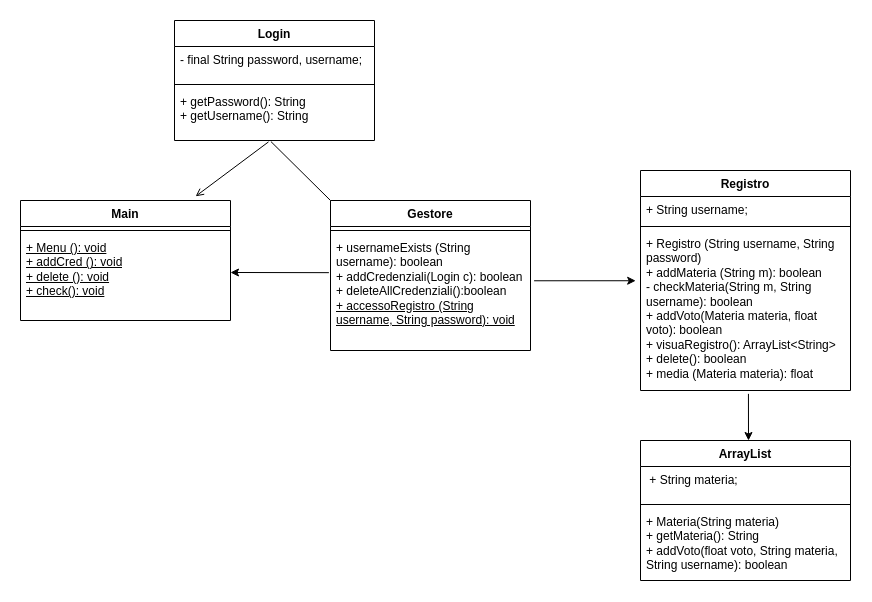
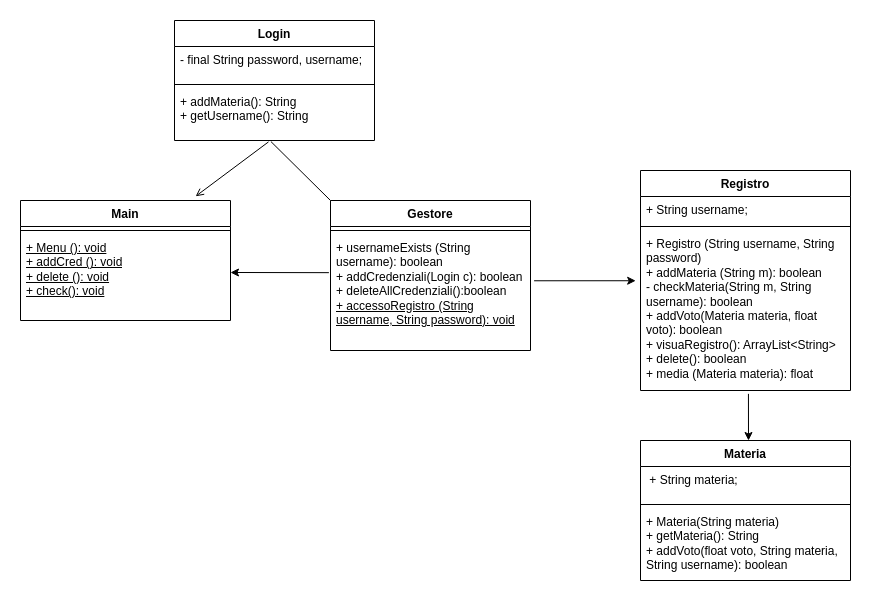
node "+ getPassword(): String + getUsername(): String": label "+ getPassword(): String + getUsername(): String" -> "+ addMateria(): String + getUsername(): String"
node "ArrayList": label "ArrayList" -> "Materia"
